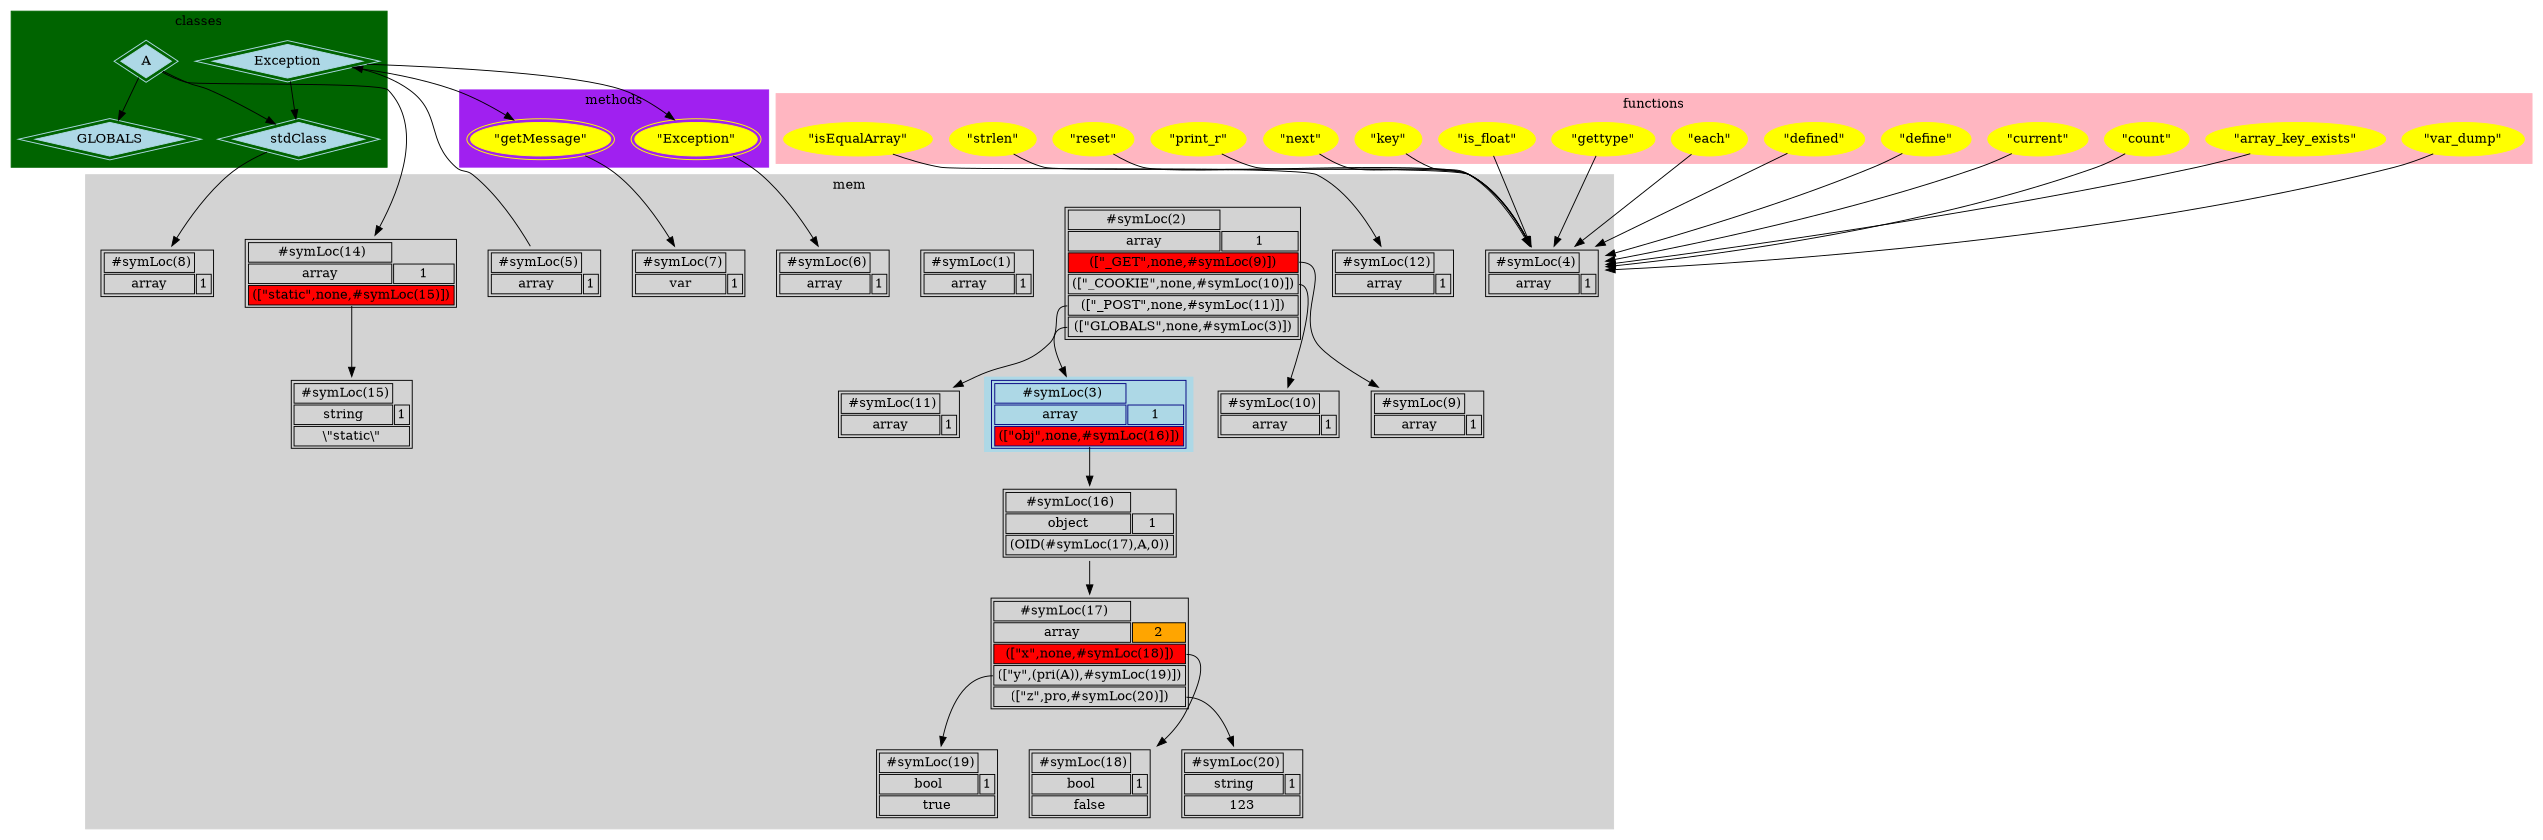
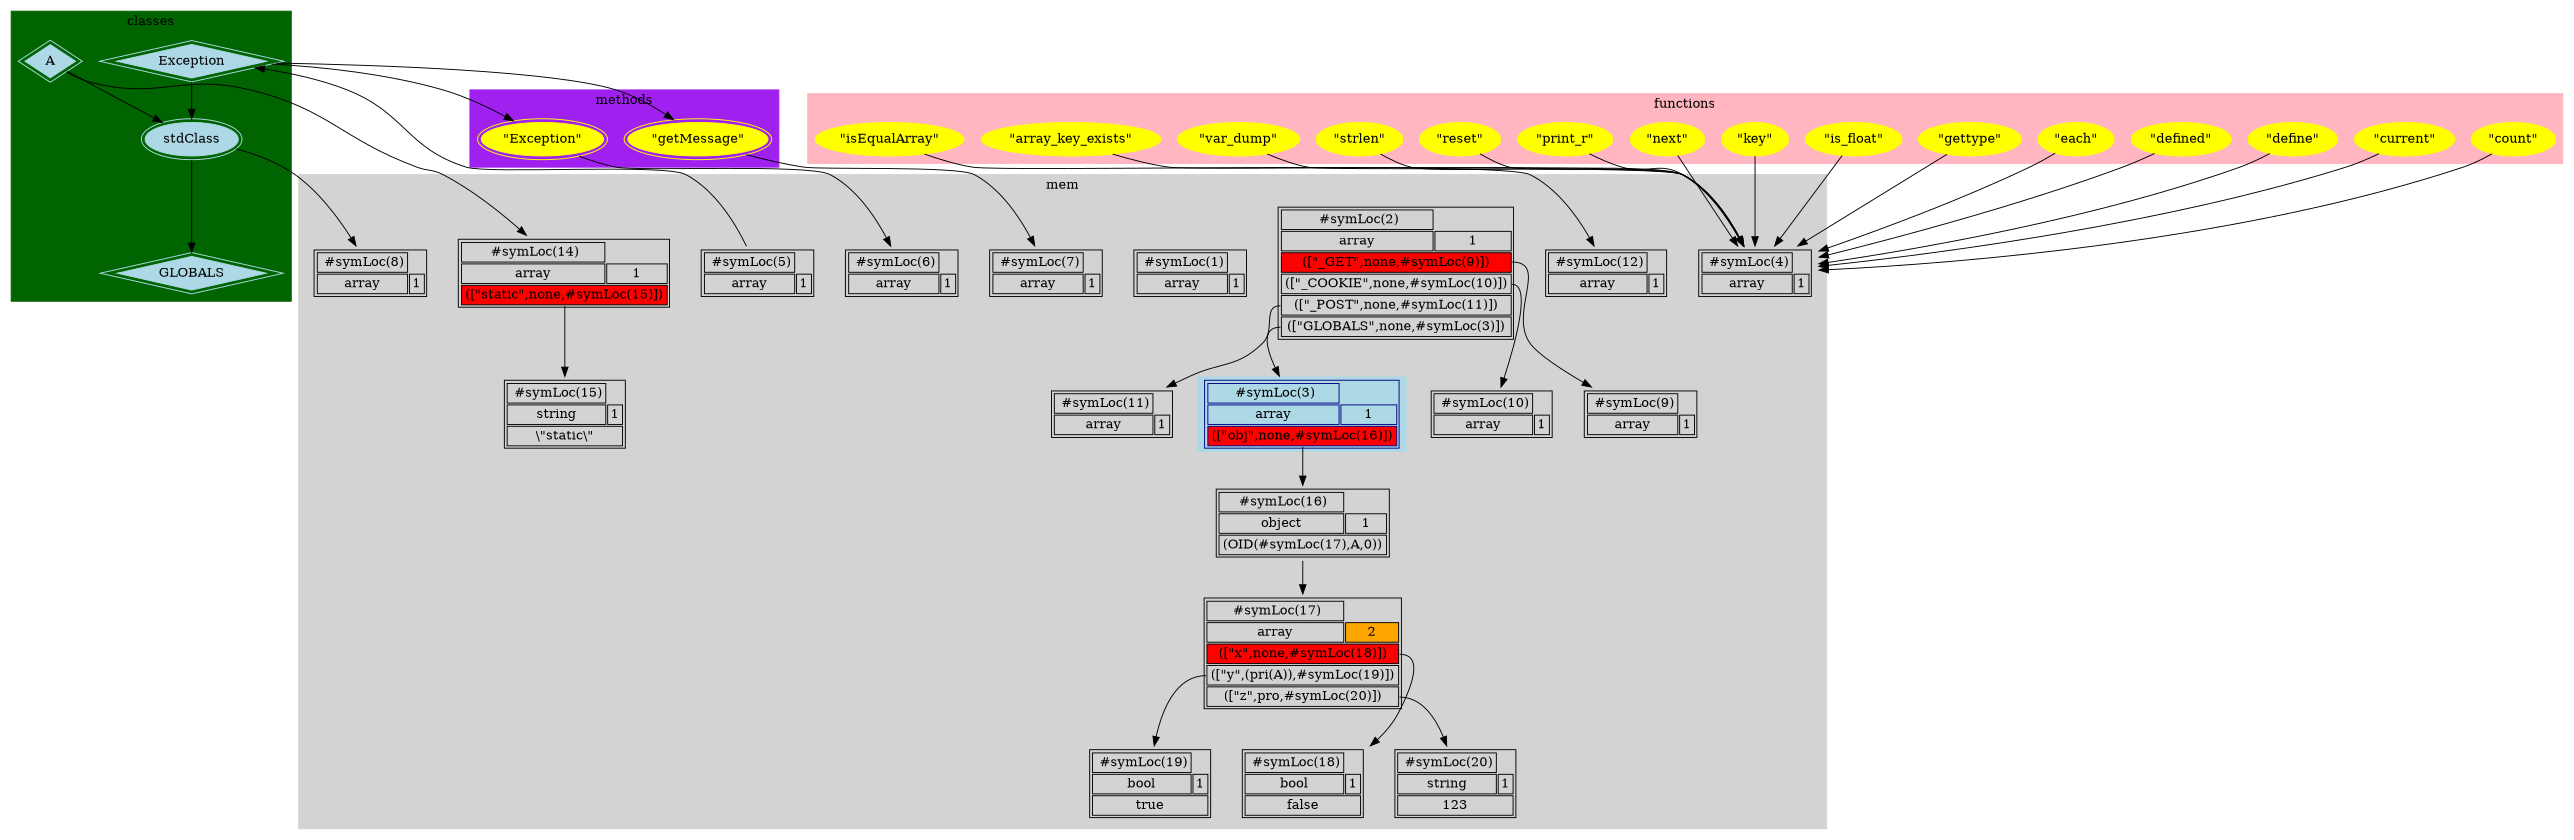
edge "A" -> "GLOBALS": now "stdClass" -> "GLOBALS"
node "stdClass": shape diamond -> ellipse
node "#symLoc(7)": text "var" -> "array"
